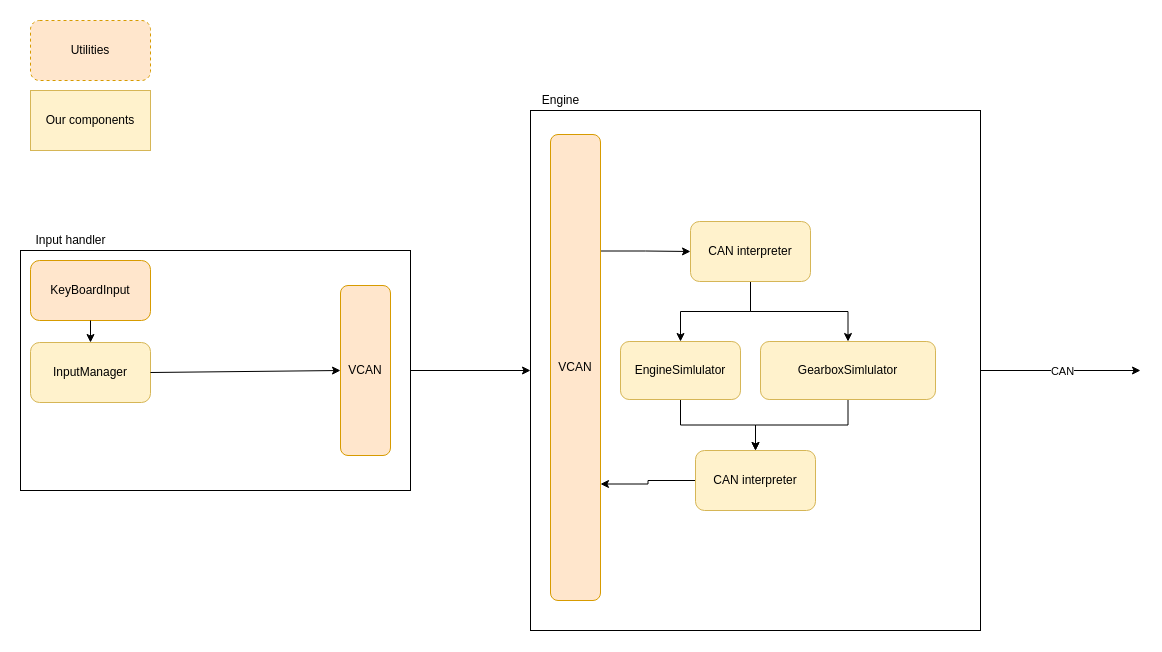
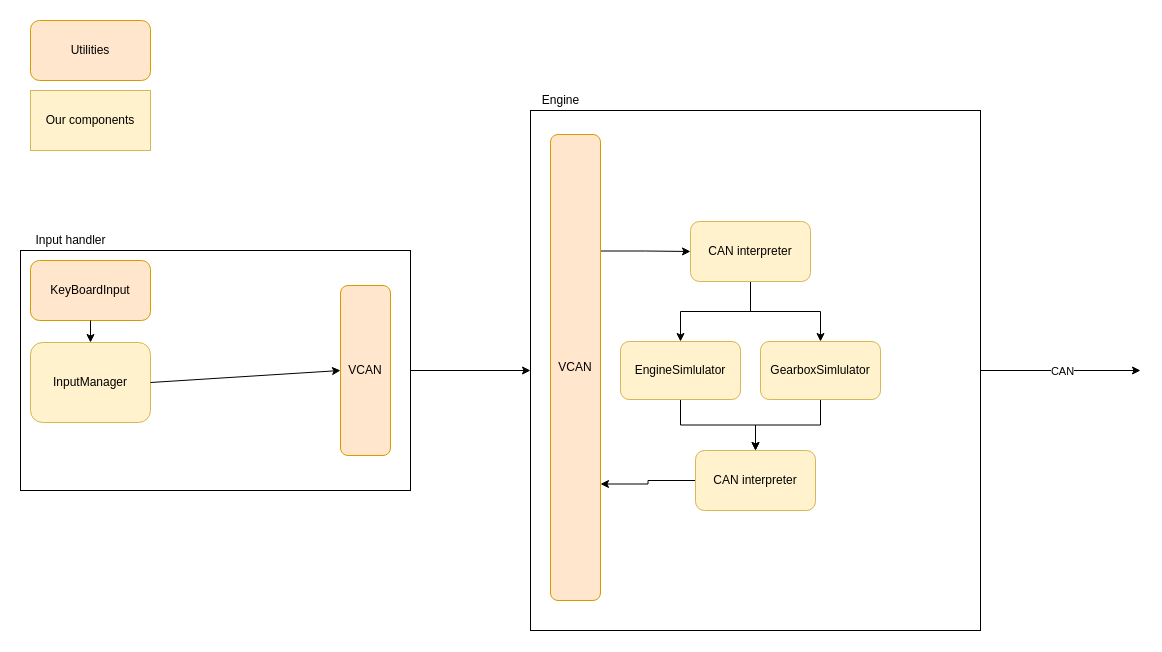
node "Utilities": style dashed -> solid
node "GearboxSimlulator": size 175x58 -> 120x58
node "InputManager": size 120x60 -> 120x80
